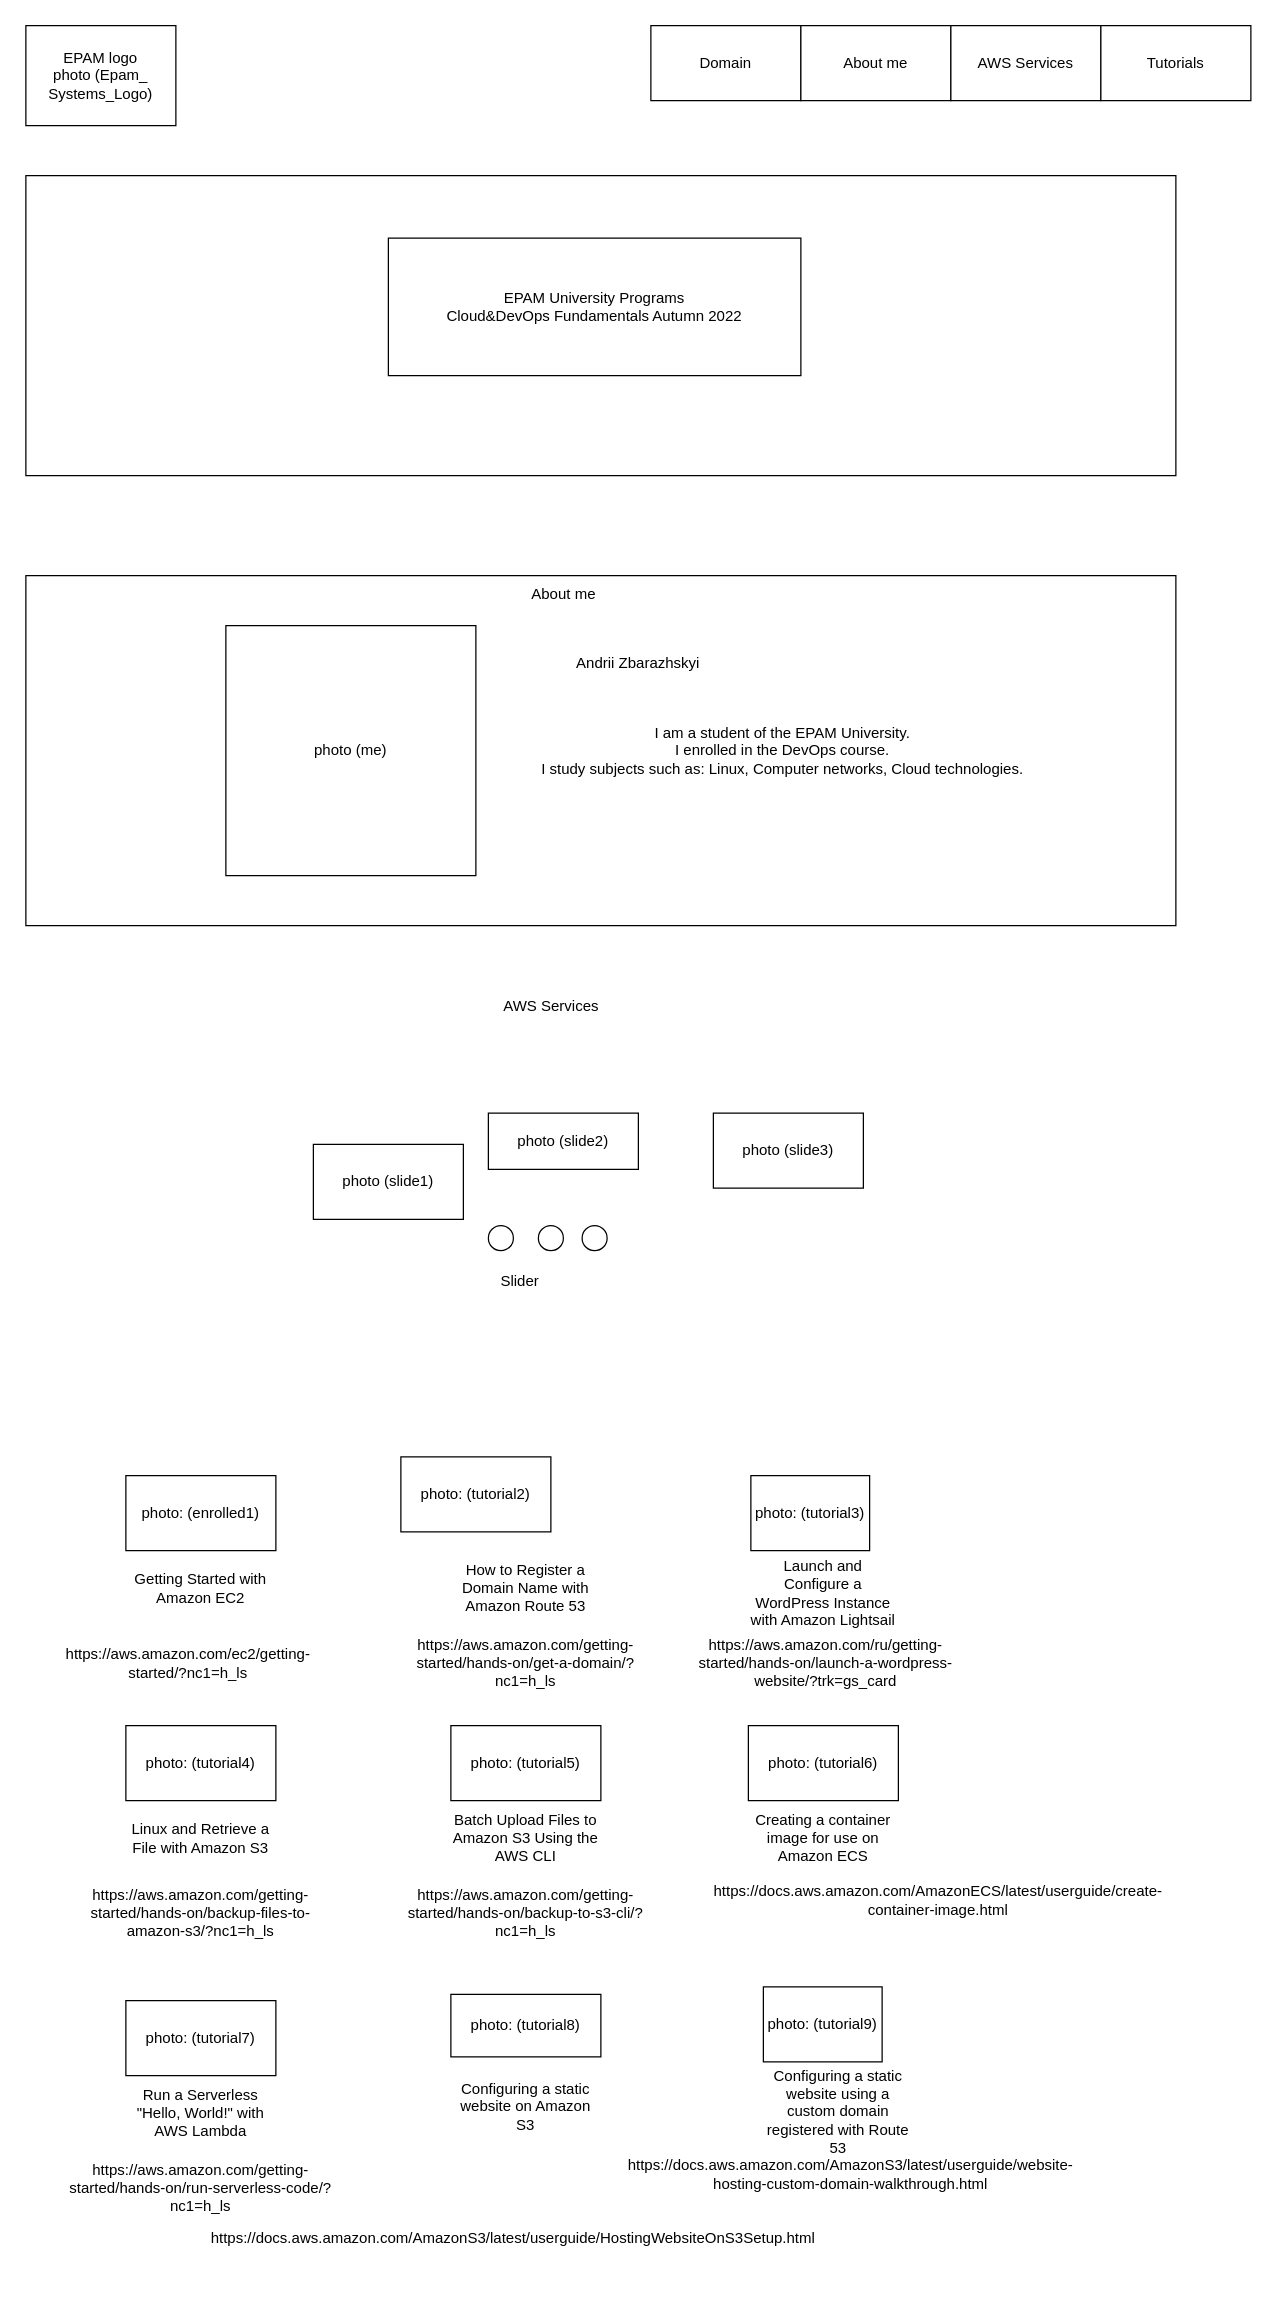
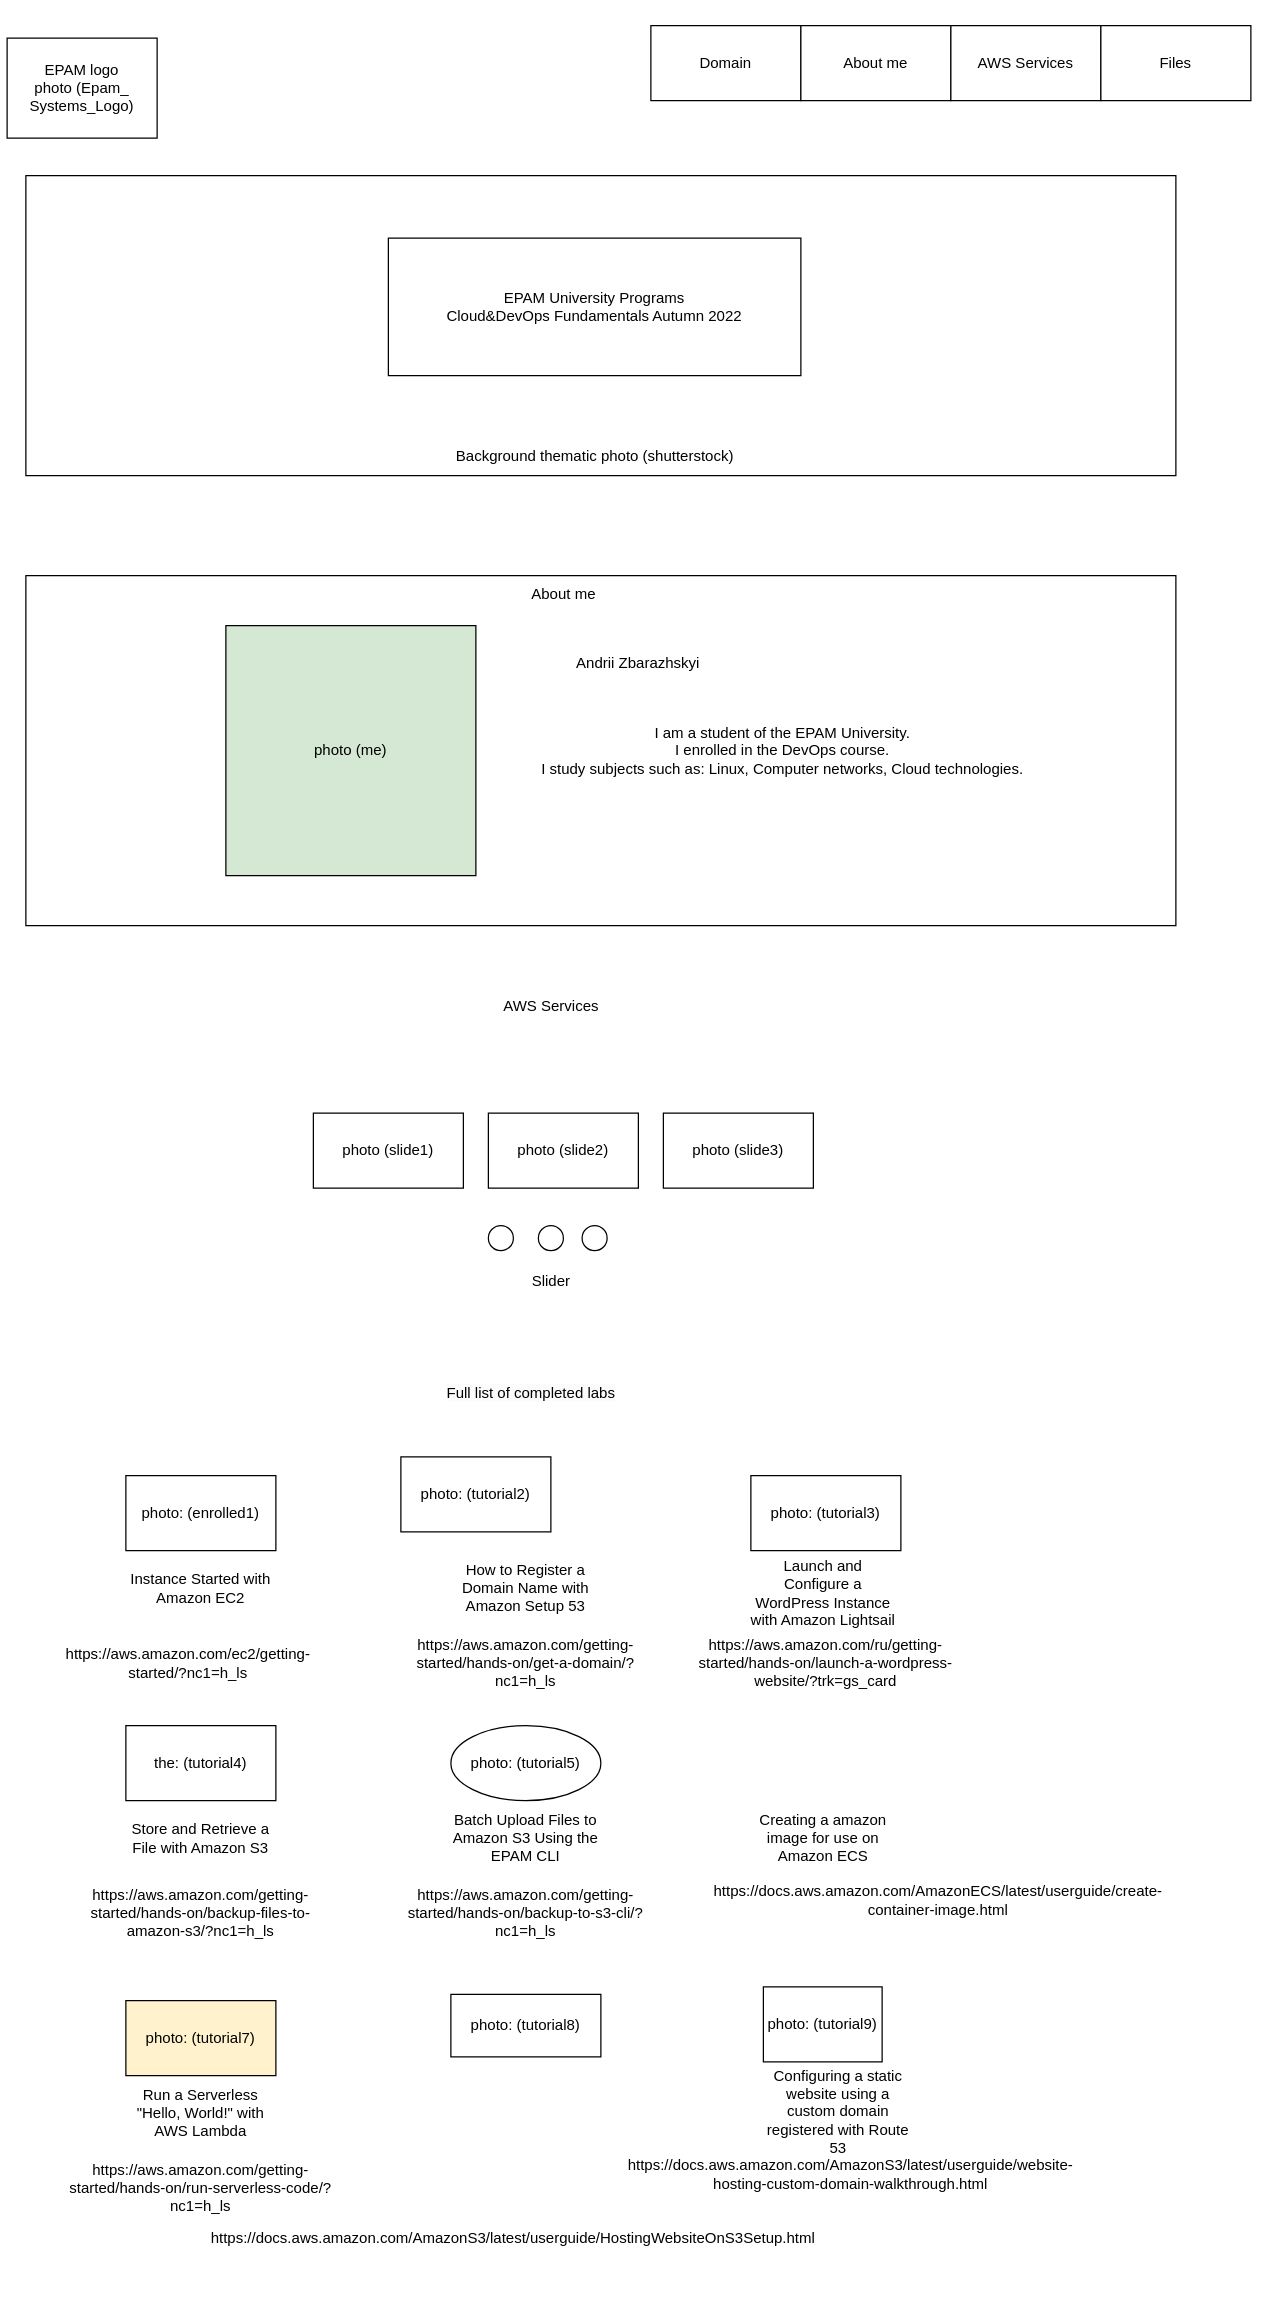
node "Tutorials": label "Tutorials" -> "Files"
node "EPAM logo photo (Epam_ Systems_Logo)": moved (101, 76) -> (82, 88)
node "Background thematic photo (shutterstock)": added
node "photo (me)": fillcolor #ffffff -> #d5e8d4
node "photo (slide2)": size 150x56 -> 150x75
node "photo (slide3)": moved (788, 1151) -> (738, 1151)
node "photo (slide1)": moved (388, 1182) -> (388, 1151)
node "Slider": moved (519, 1282) -> (551, 1282)
node "Full list of completed labs": added
node "photo: (tutorial3)": size 119x75 -> 150x75
node "Getting Started with Amazon EC2": label "Getting Started with Amazon EC2" -> "Instance Started with Amazon EC2"
node "How to Register a Domain Name with Amazon Route 53": label "How to Register a Domain Name with Amazon Route 53" -> "How to Register a Domain Name with Amazon Setup 53"
node "photo: (tutorial4)": label "photo: (tutorial4)" -> "the: (tutorial4)"
node "photo: (tutorial5)": shape rectangle -> ellipse
node "photo: (tutorial6)": removed
node "Linux and Retrieve a File with Amazon S3": label "Linux and Retrieve a File with Amazon S3" -> "Store and Retrieve a File with Amazon S3"
node "Batch Upload Files to Amazon S3 Using the AWS CLI": label "Batch Upload Files to Amazon S3 Using the AWS CLI" -> "Batch Upload Files to Amazon S3 Using the EPAM CLI"
node "Creating a container image for use on Amazon ECS": label "Creating a container image for use on Amazon ECS" -> "Creating a amazon image for use on Amazon ECS"
node "photo: (tutorial7)": fillcolor #ffffff -> #fff2cc
node "Configuring a static website on Amazon S3": removed
